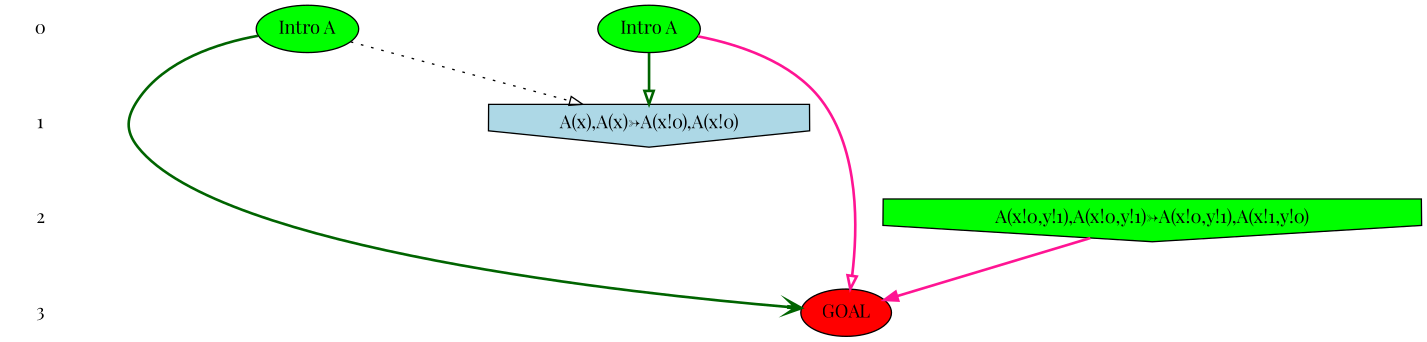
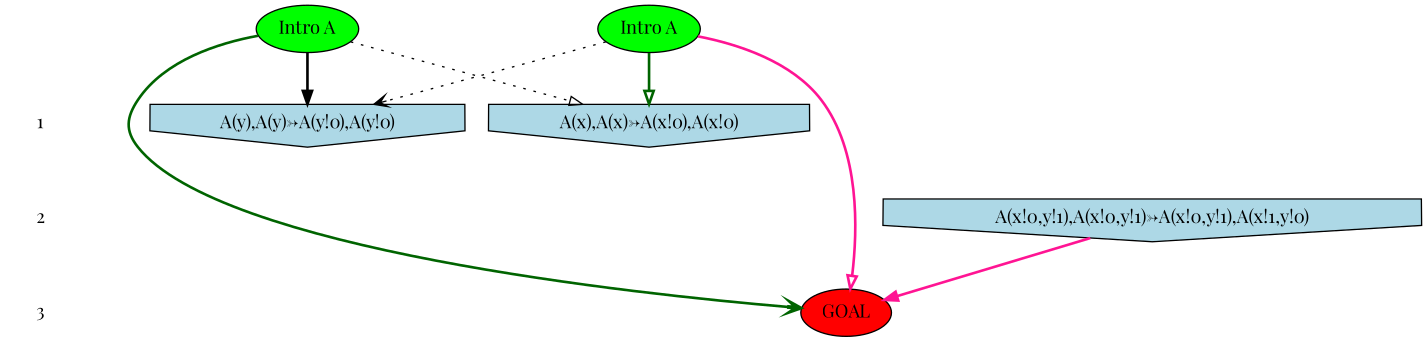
node "0": removed
node "A(y),A(y)->A(y!0),A(y!0)": added
node "A(x!0,y!1),A(x!0,y!1)->A(x!0,y!1),A(x!1,y!0)": fillcolor green -> lightblue
